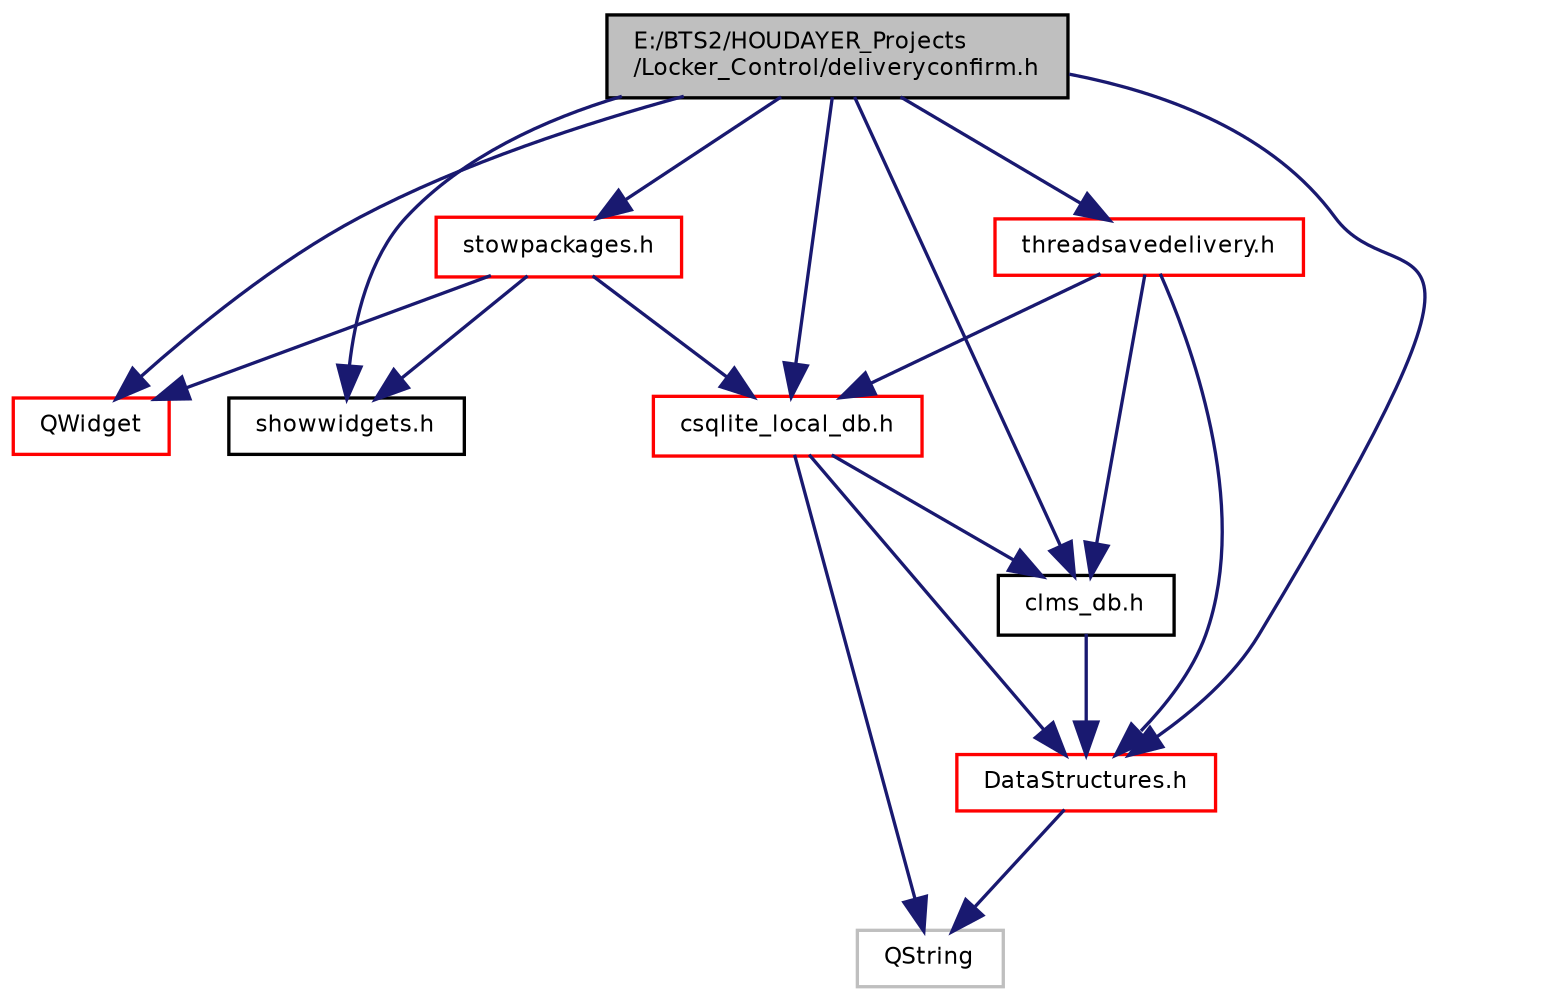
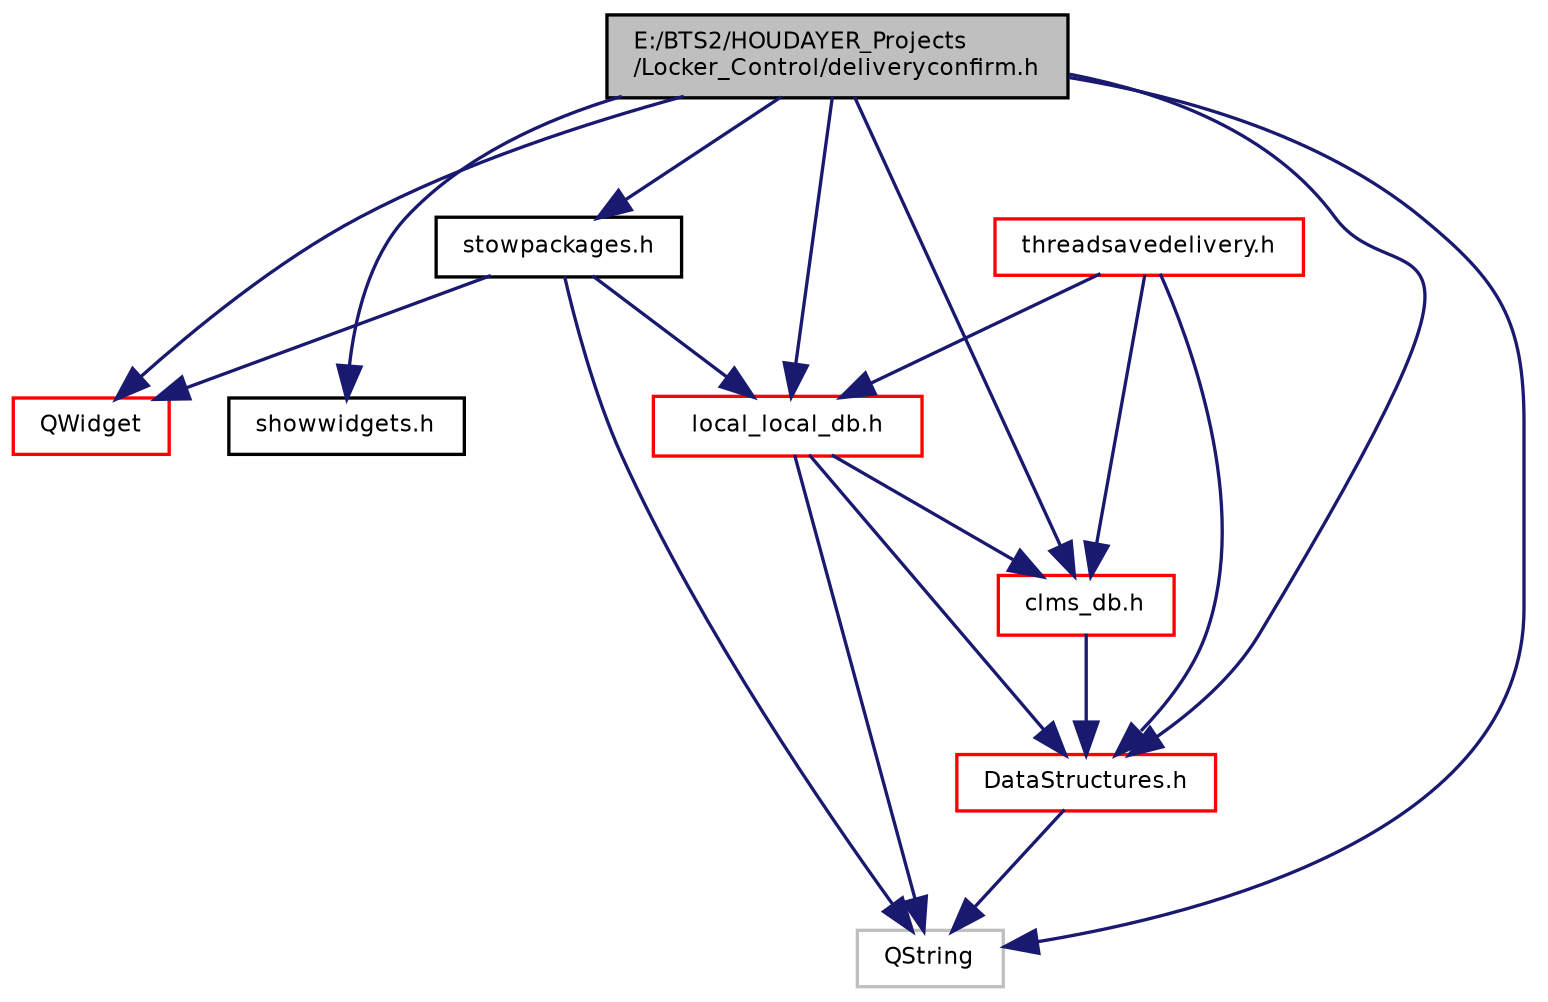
edge "E:/BTS2/HOUDAYER_Projects /Locker_Control/deliveryconfirm.h" -> "threadsavedelivery.h": now "E:/BTS2/HOUDAYER_Projects /Locker_Control/deliveryconfirm.h" -> "QString"
node "stowpackages.h": color red -> black
edge "stowpackages.h" -> "showwidgets.h": now "stowpackages.h" -> "QString"
node "csqlite_local_db.h": label "csqlite_local_db.h" -> "local_local_db.h"
node "clms_db.h": color black -> red
